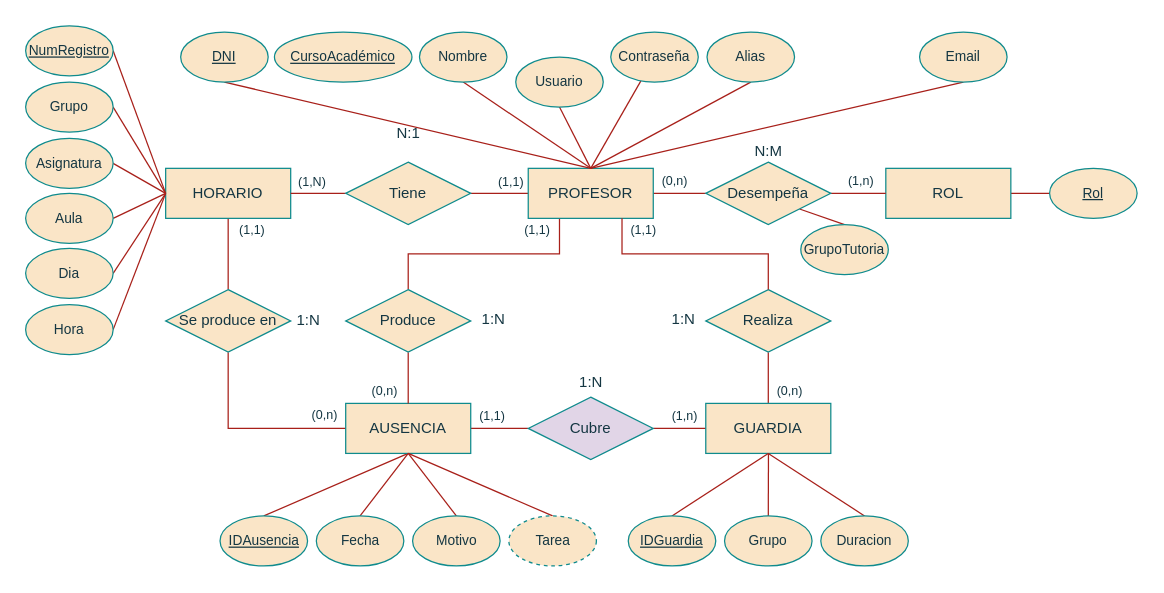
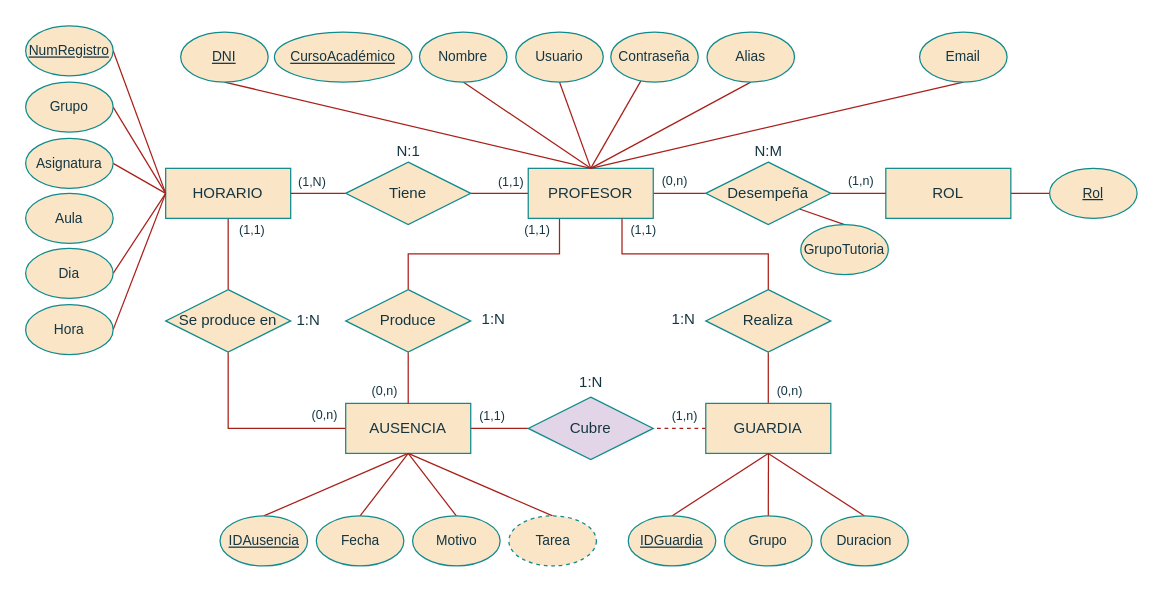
node "Usuario": moved (559, 82) -> (559, 57)
node "N:1": moved (408, 133) -> (408, 151)
edge "HORARIO" -- "Aula": removed
edge "Cubre" -- "GUARDIA": style solid -> dashed
